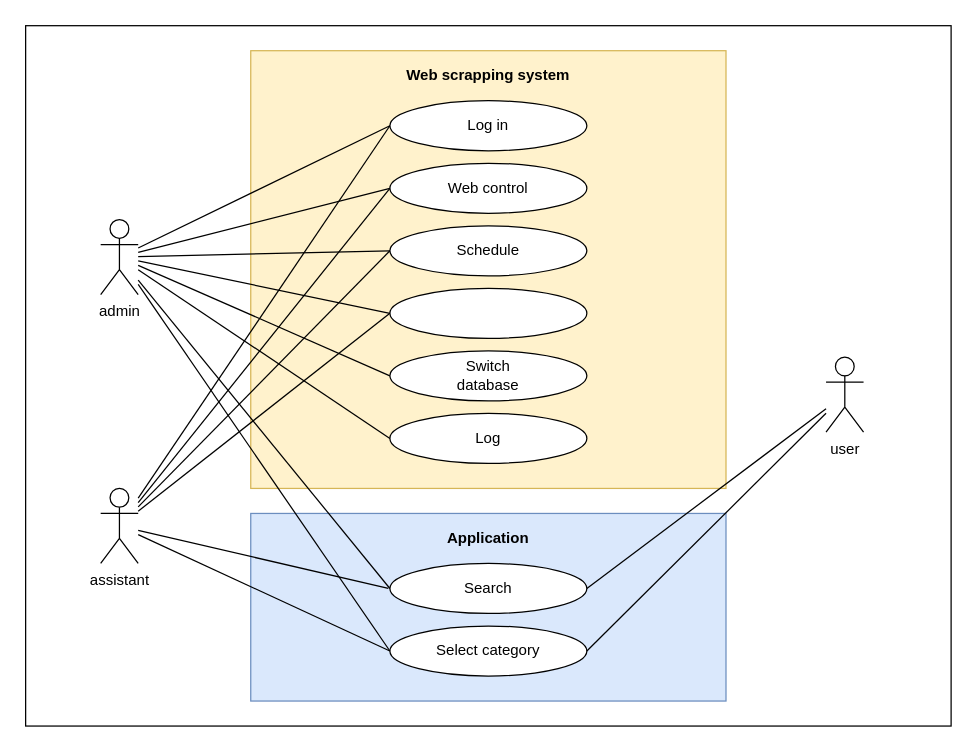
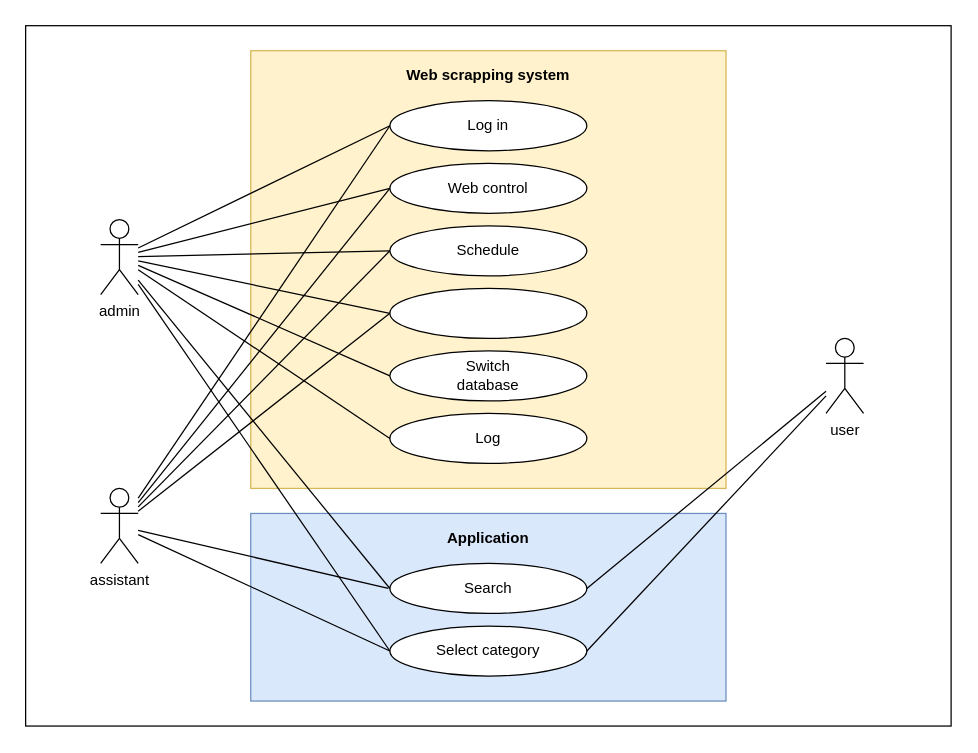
node "user": moved (844, 394) -> (844, 376)
